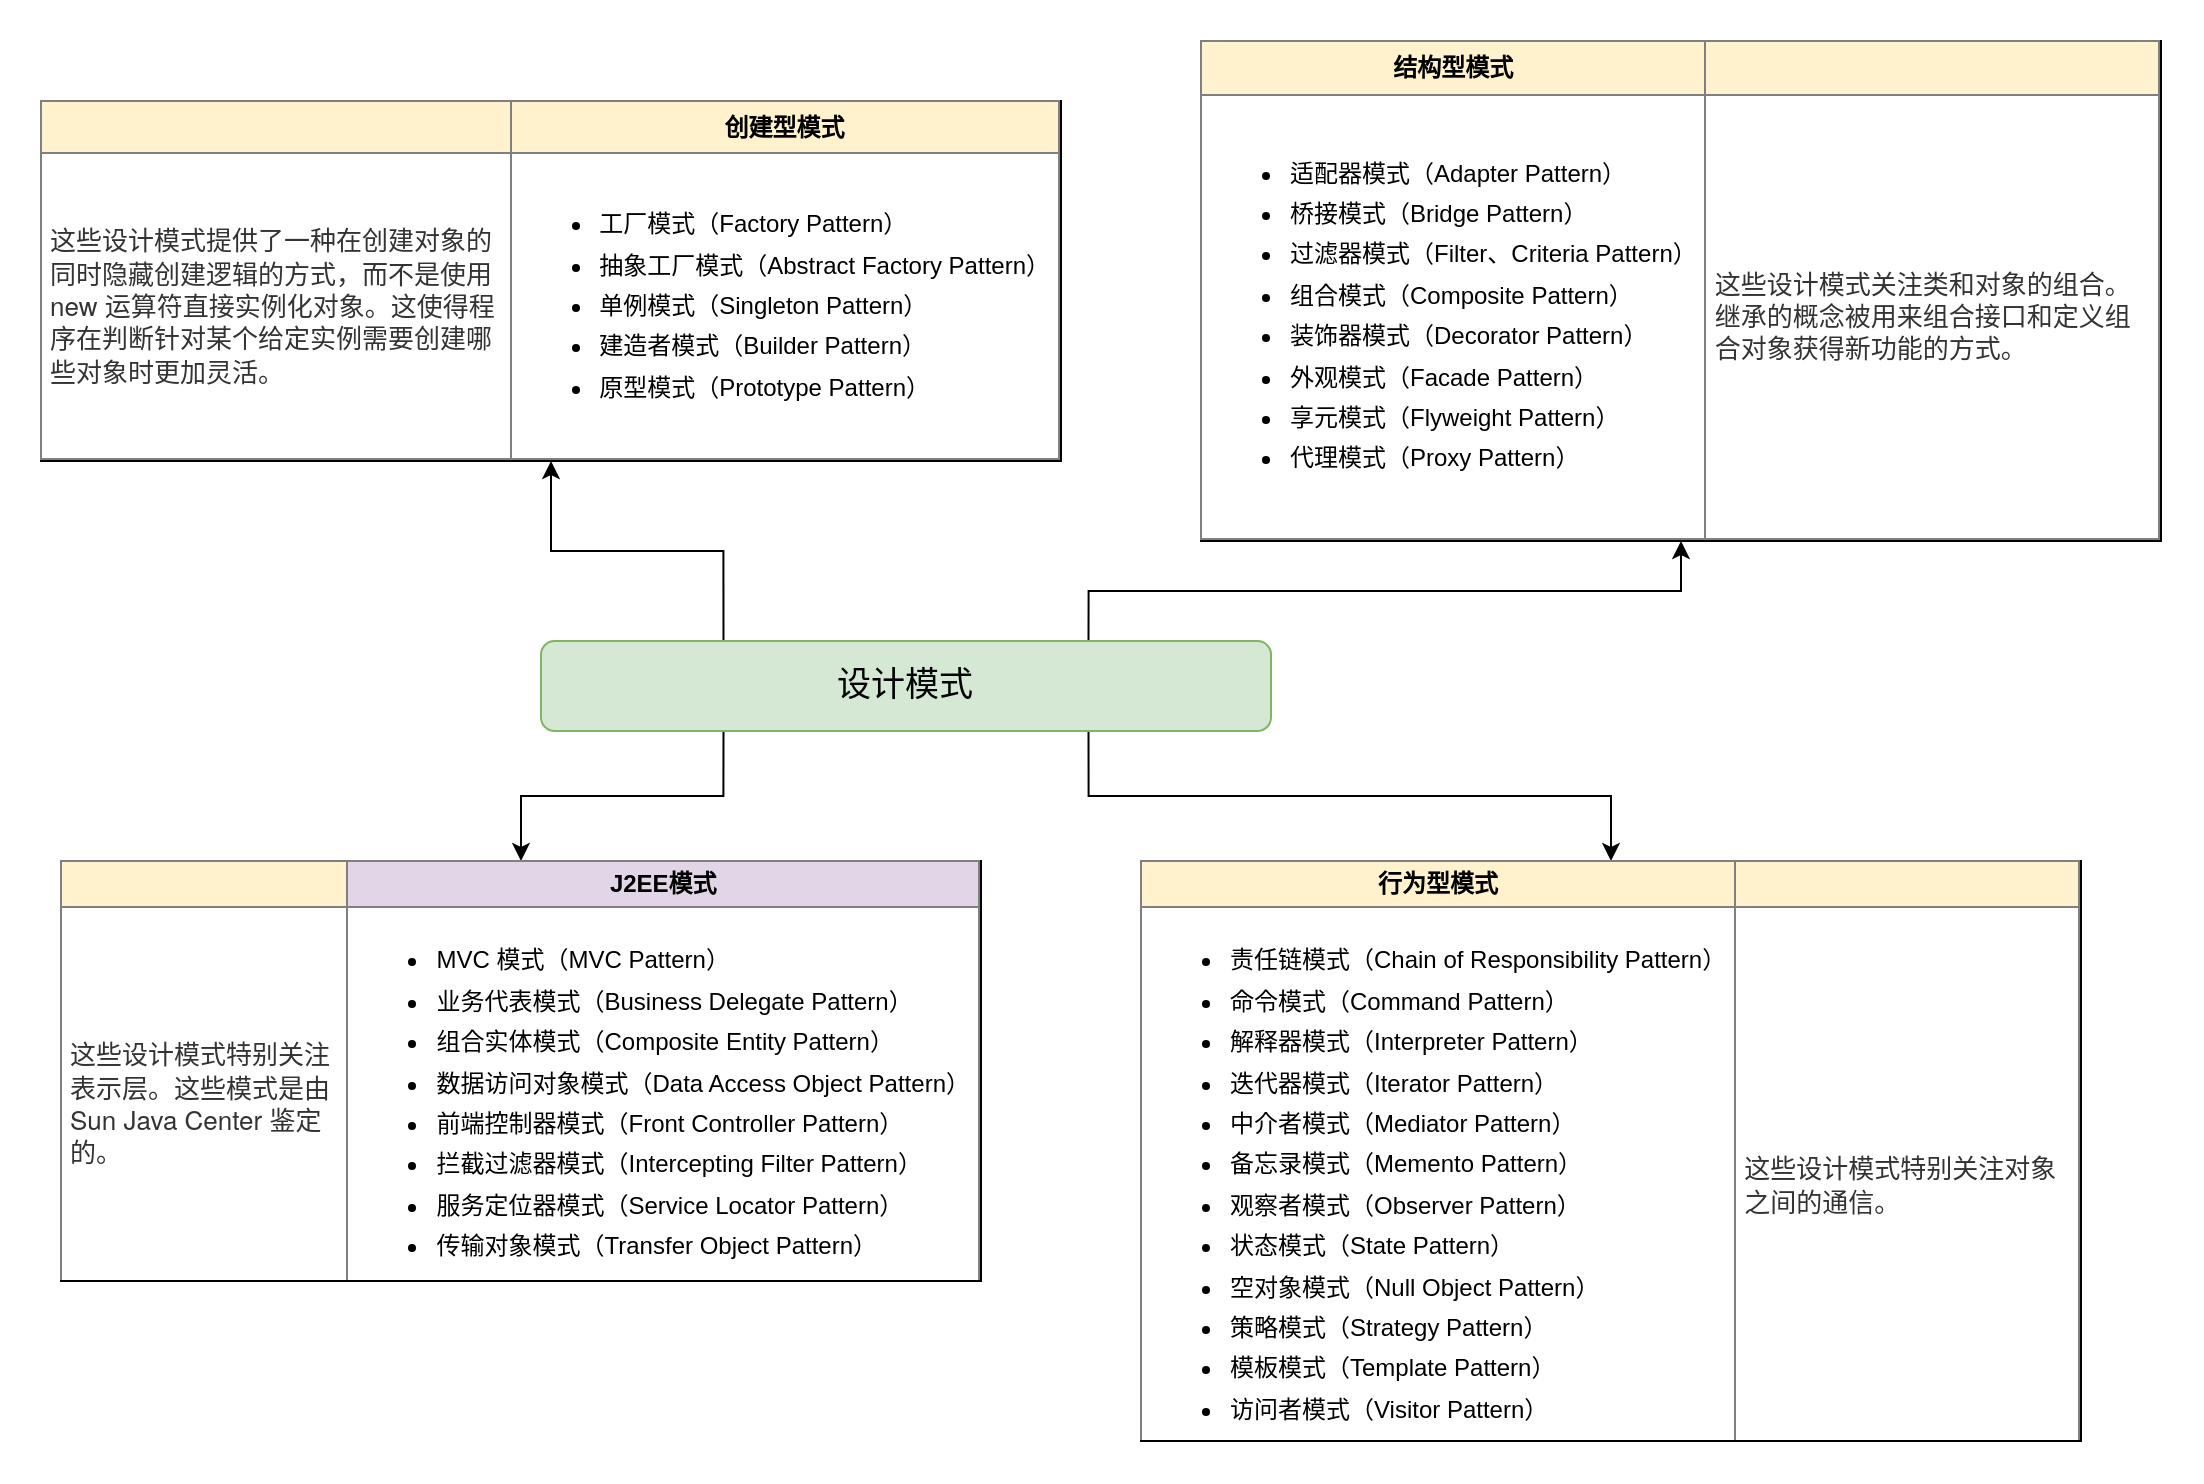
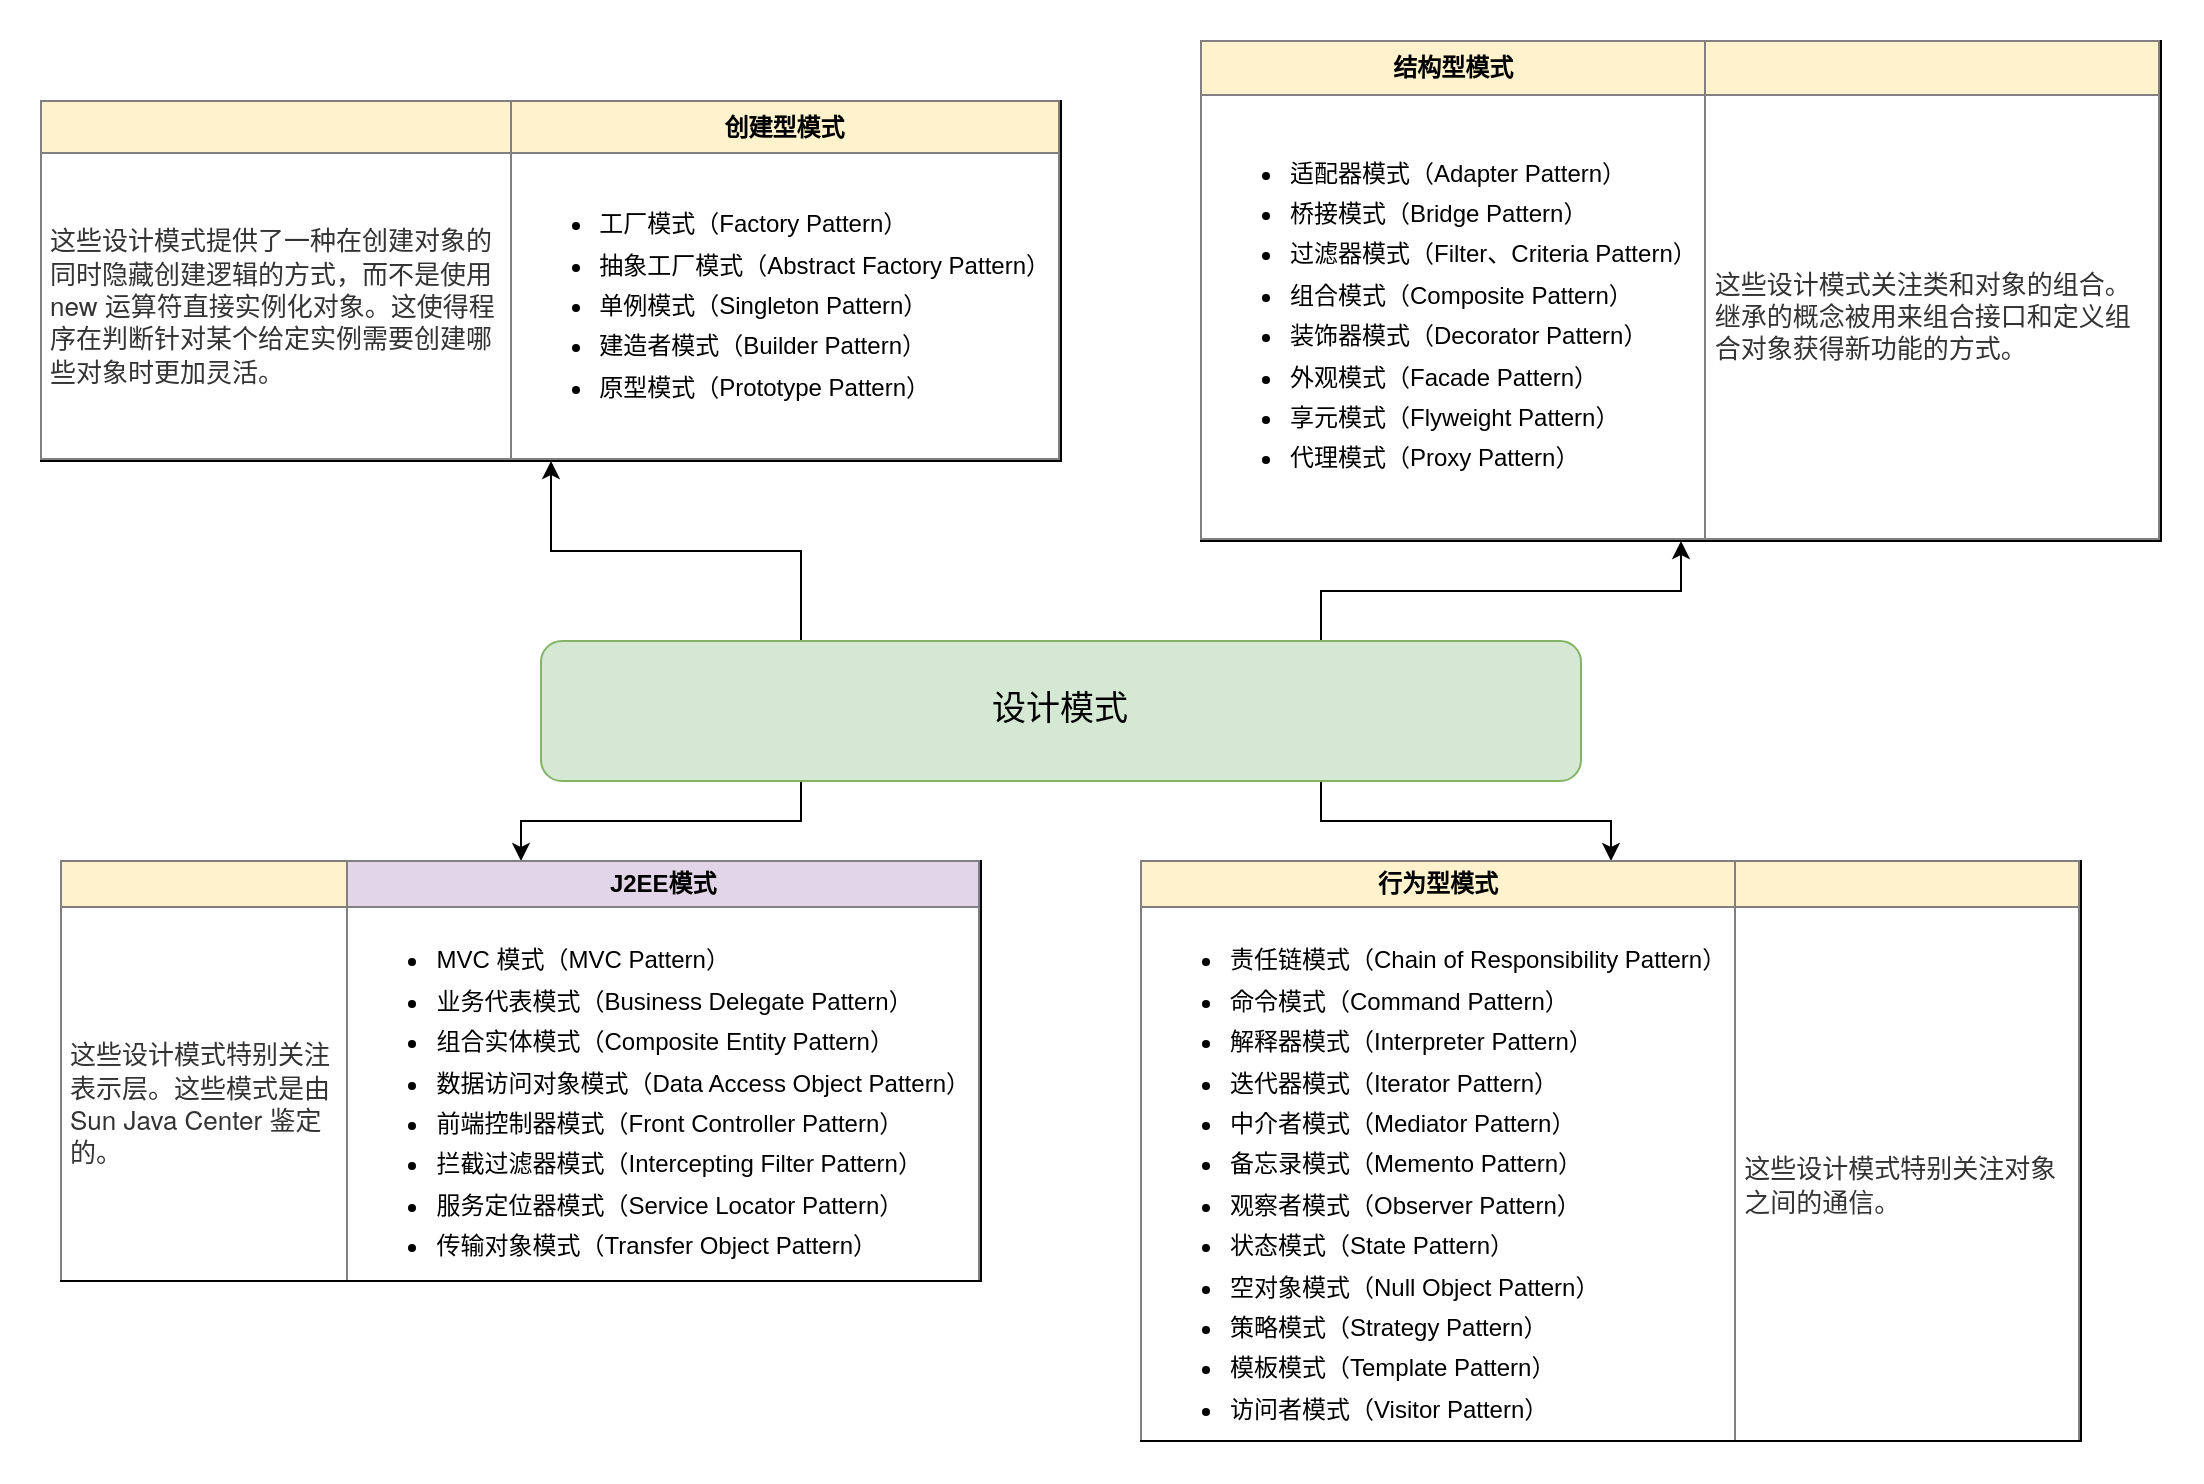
node "设计模式": size 730x90 -> 1040x140
